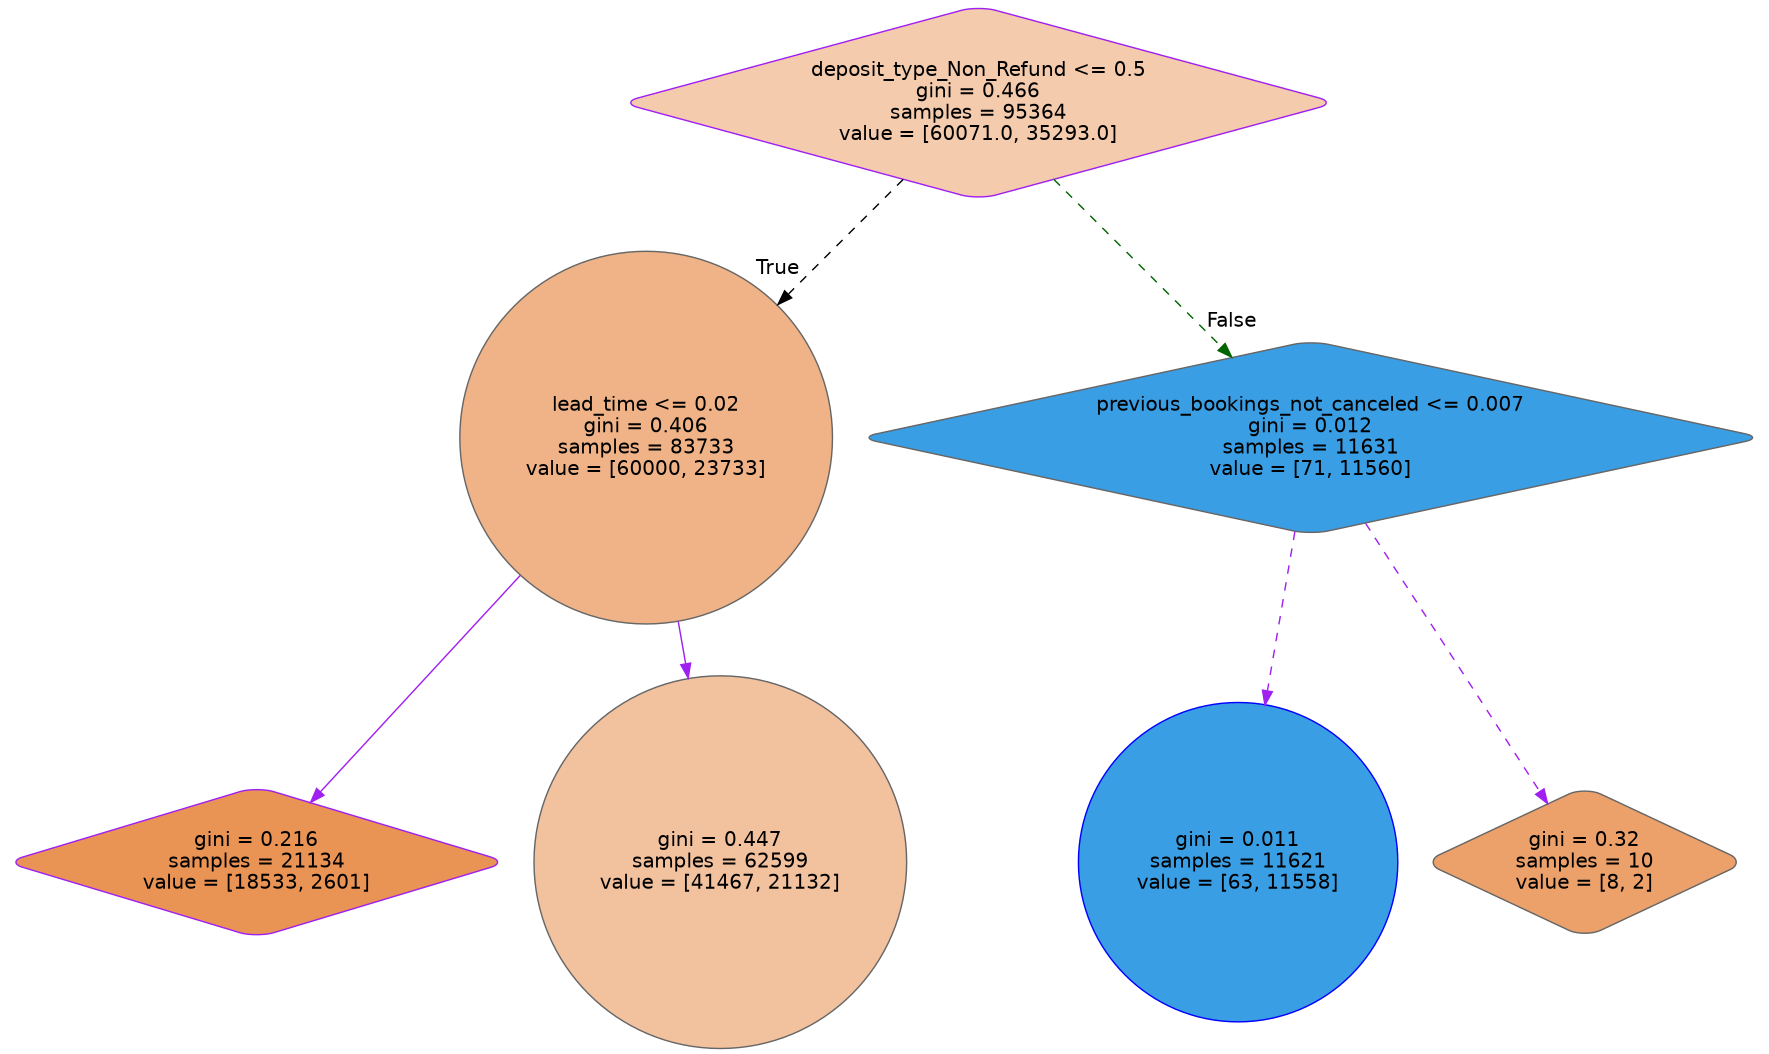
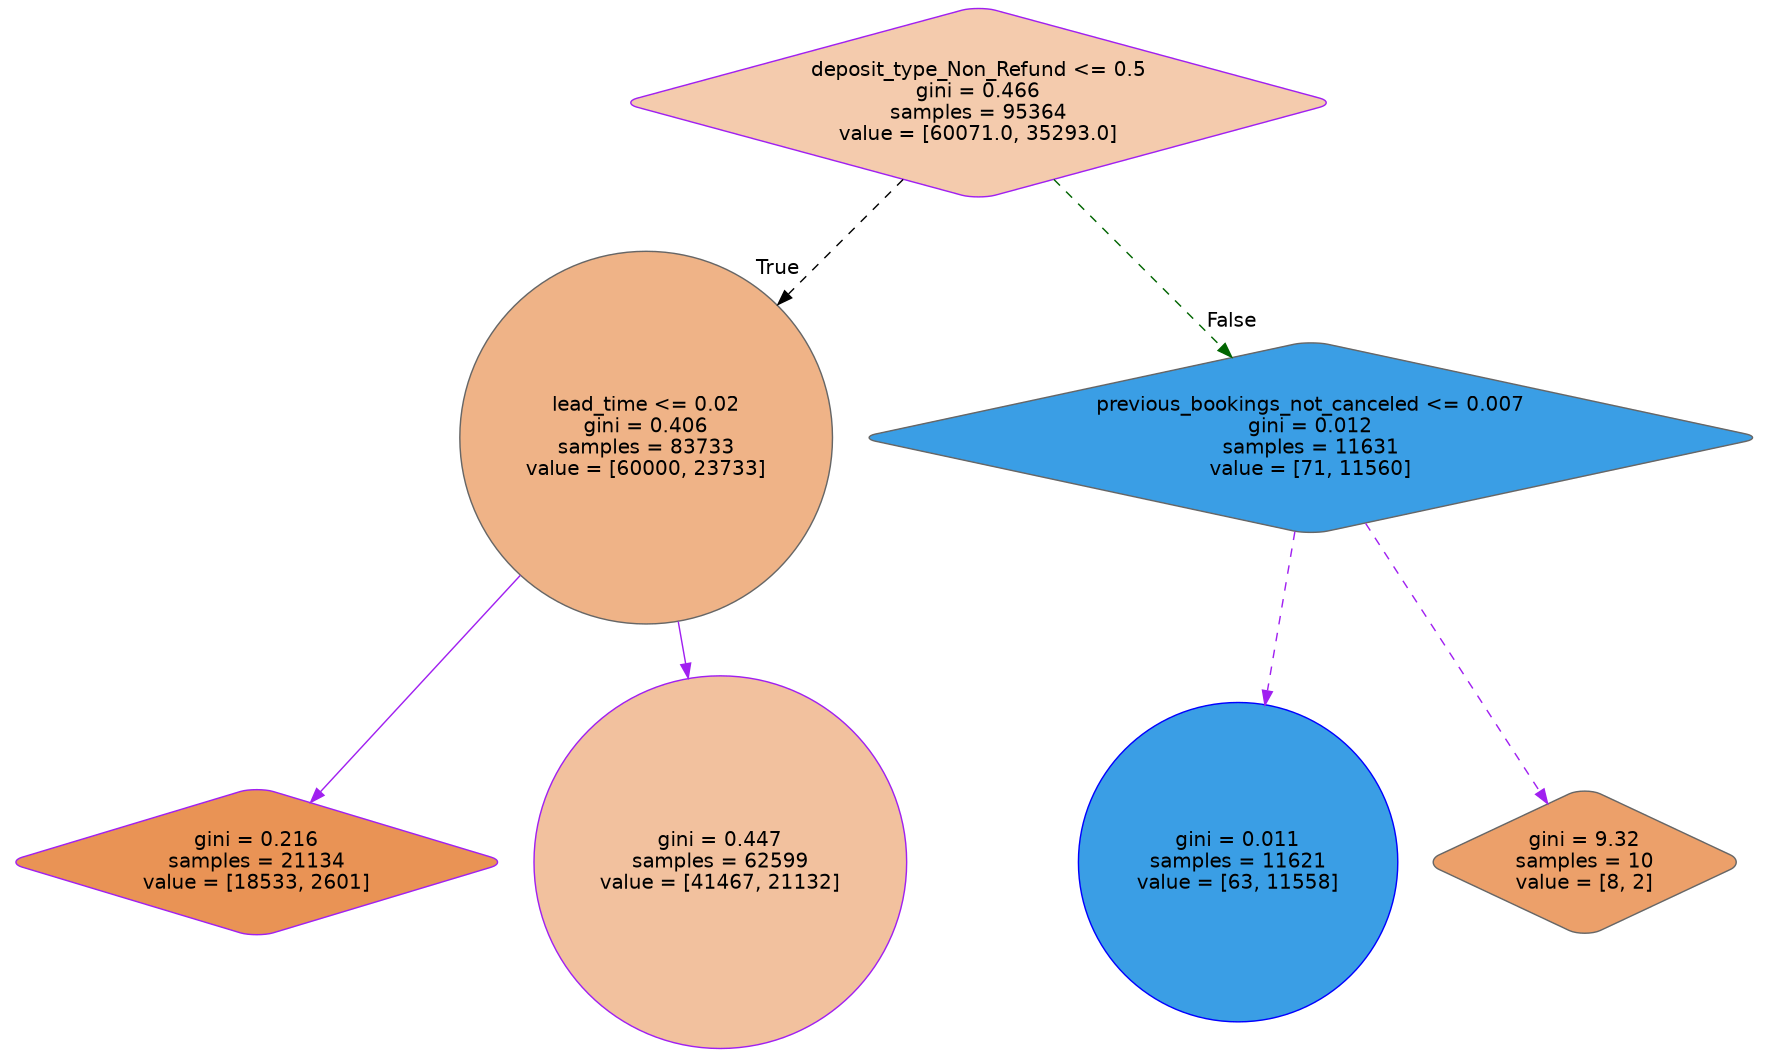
node "gini = 0.447 samples = 62599 value = [41467, 21132]": color gray40 -> purple
node "gini = 0.32 samples = 10 value = [8, 2]": label "gini = 0.32 samples = 10 value = [8, 2]" -> "gini = 9.32 samples = 10 value = [8, 2]"
